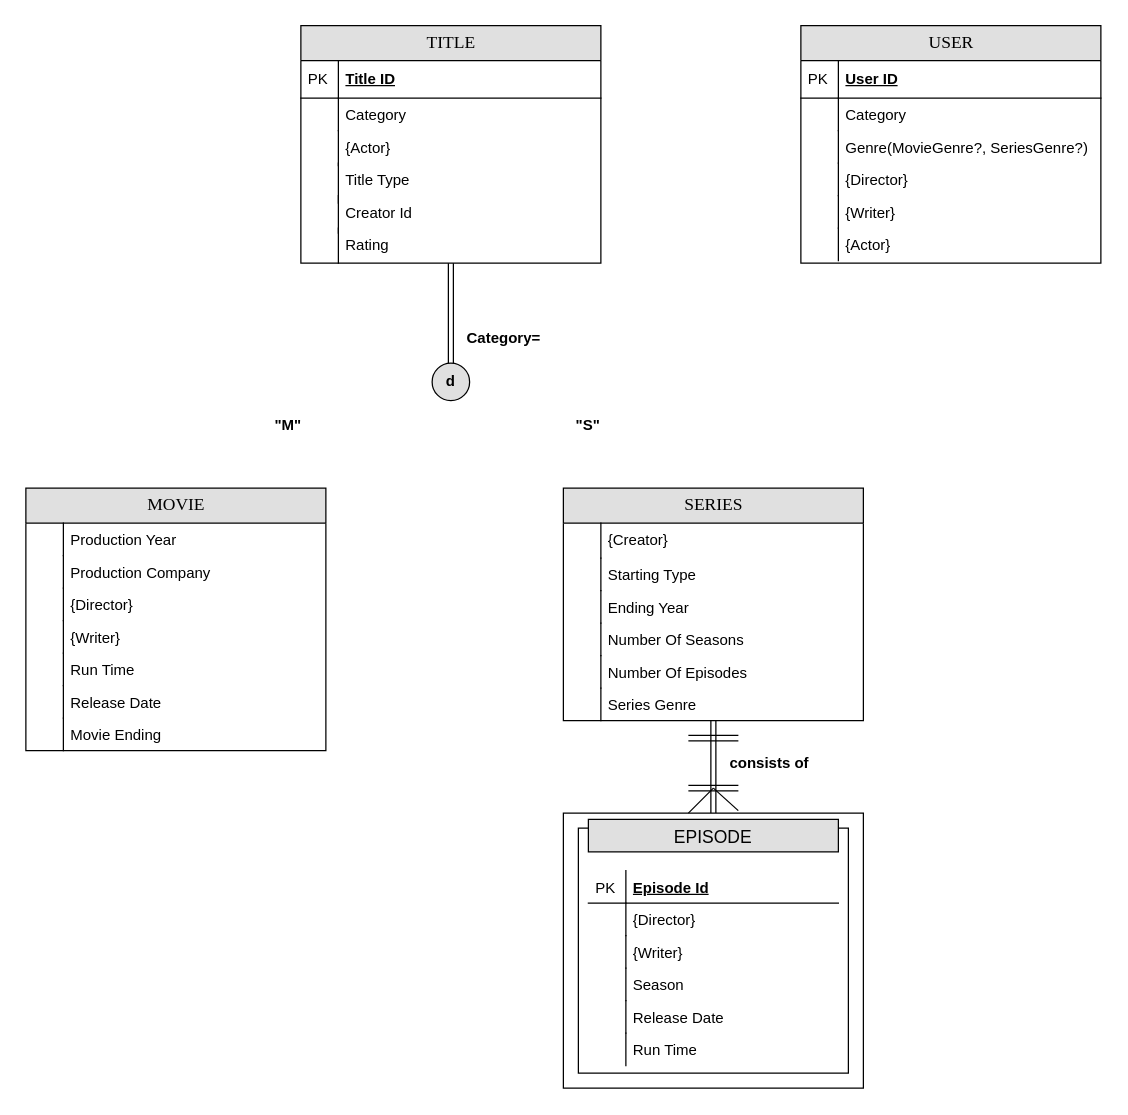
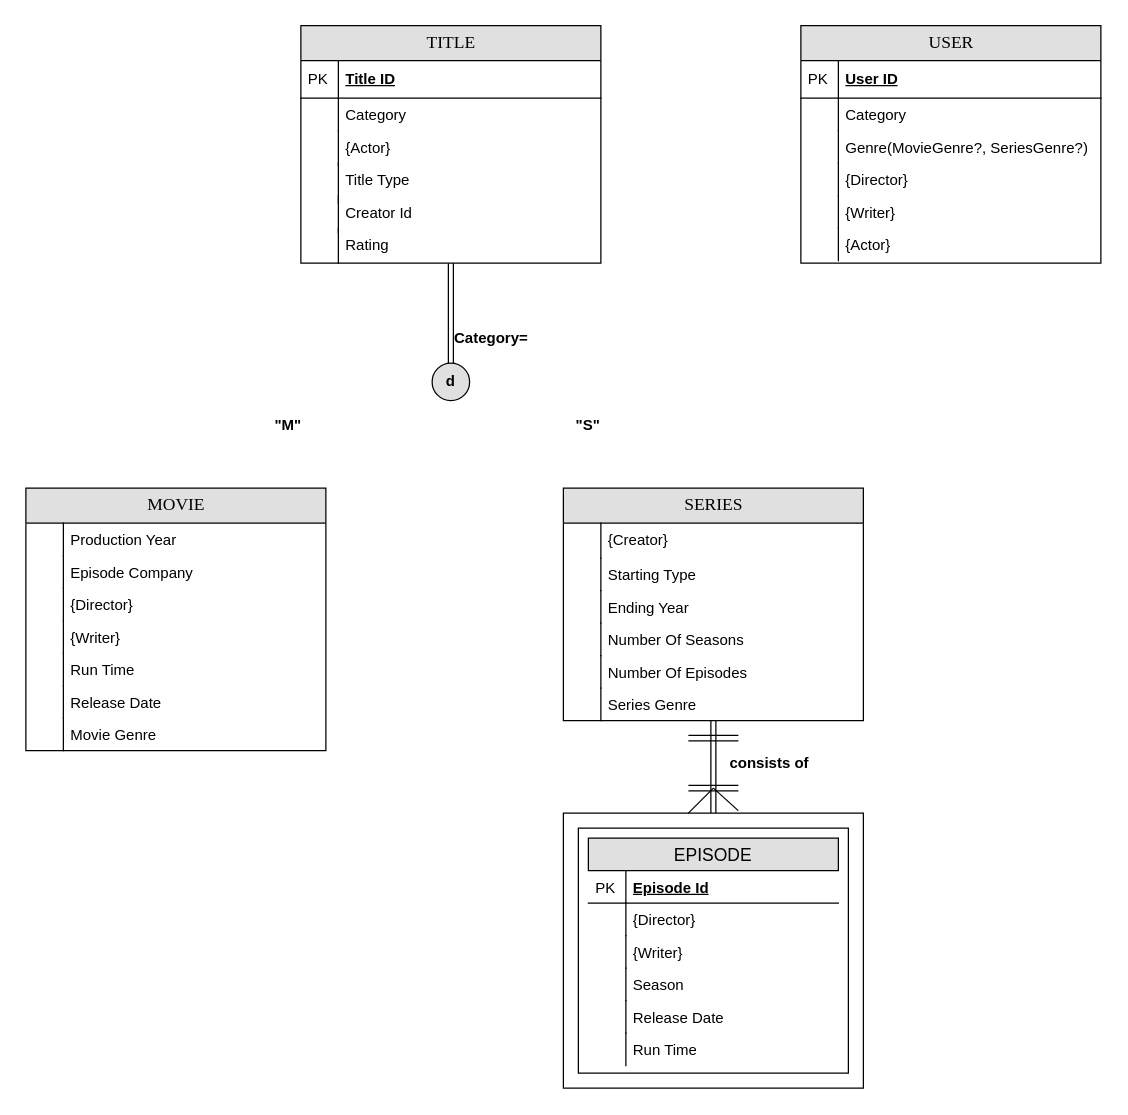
node "Category=": moved (504, 338) -> (491, 338)
node "Production Company": label "Production Company" -> "Episode Company"
node "Movie Ending": label "Movie Ending" -> "Movie Genre"
node "EPISODE": moved (713, 836) -> (713, 854)
